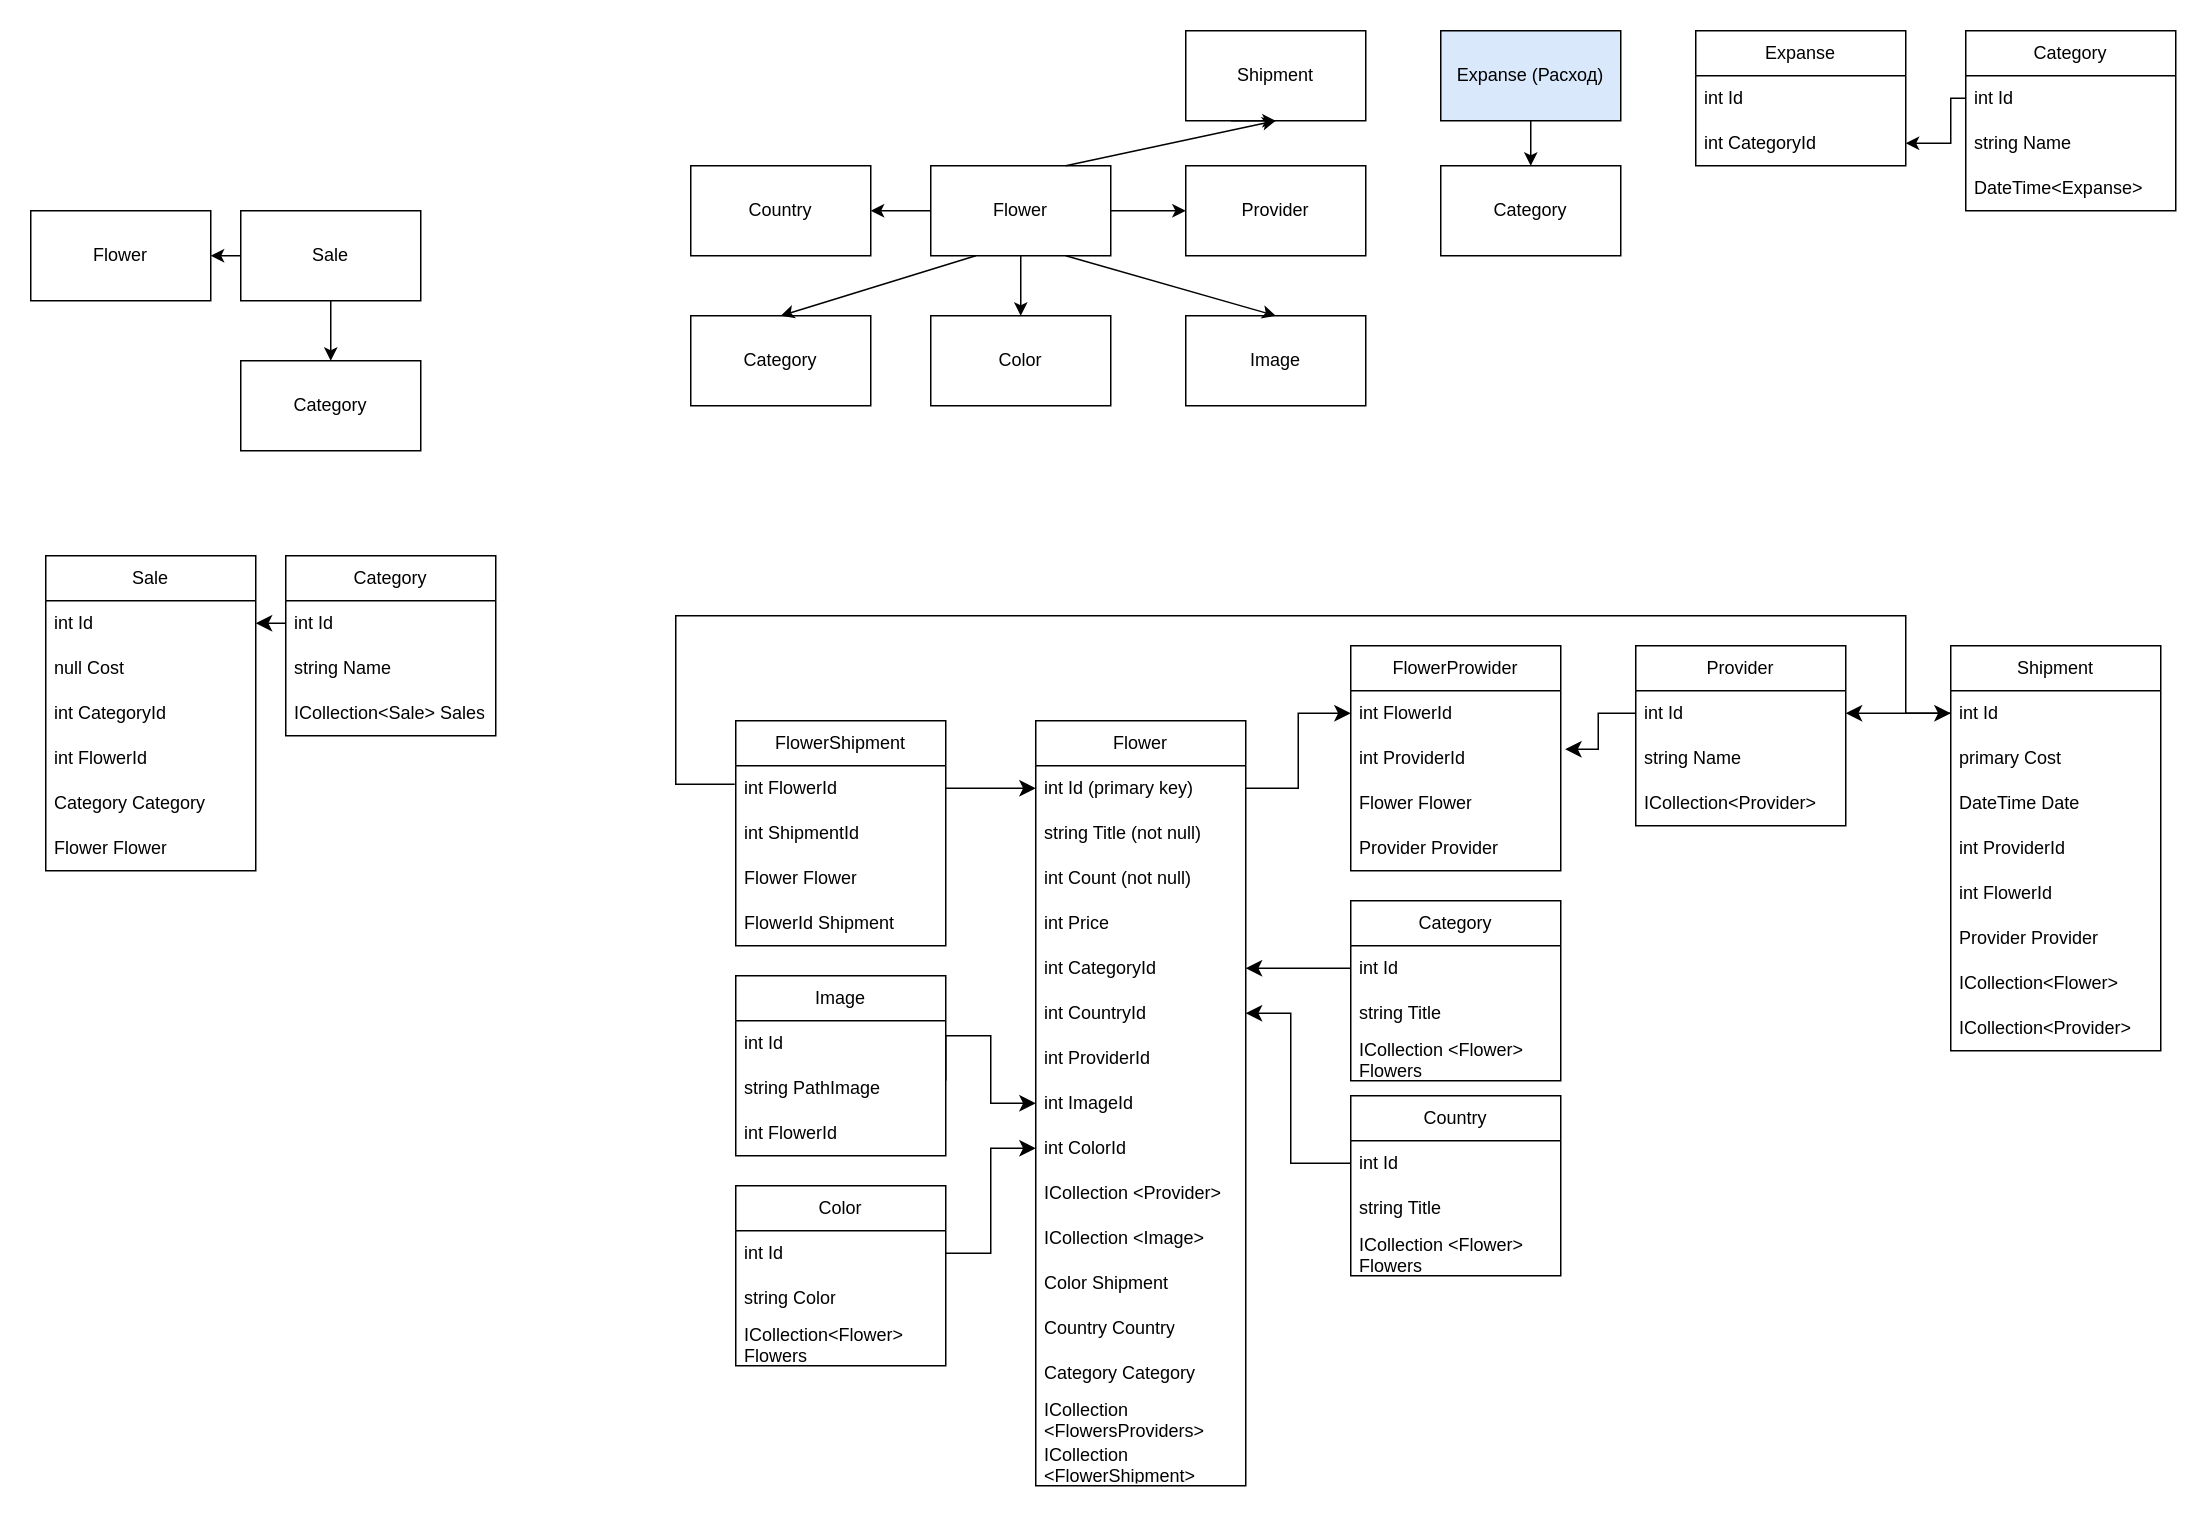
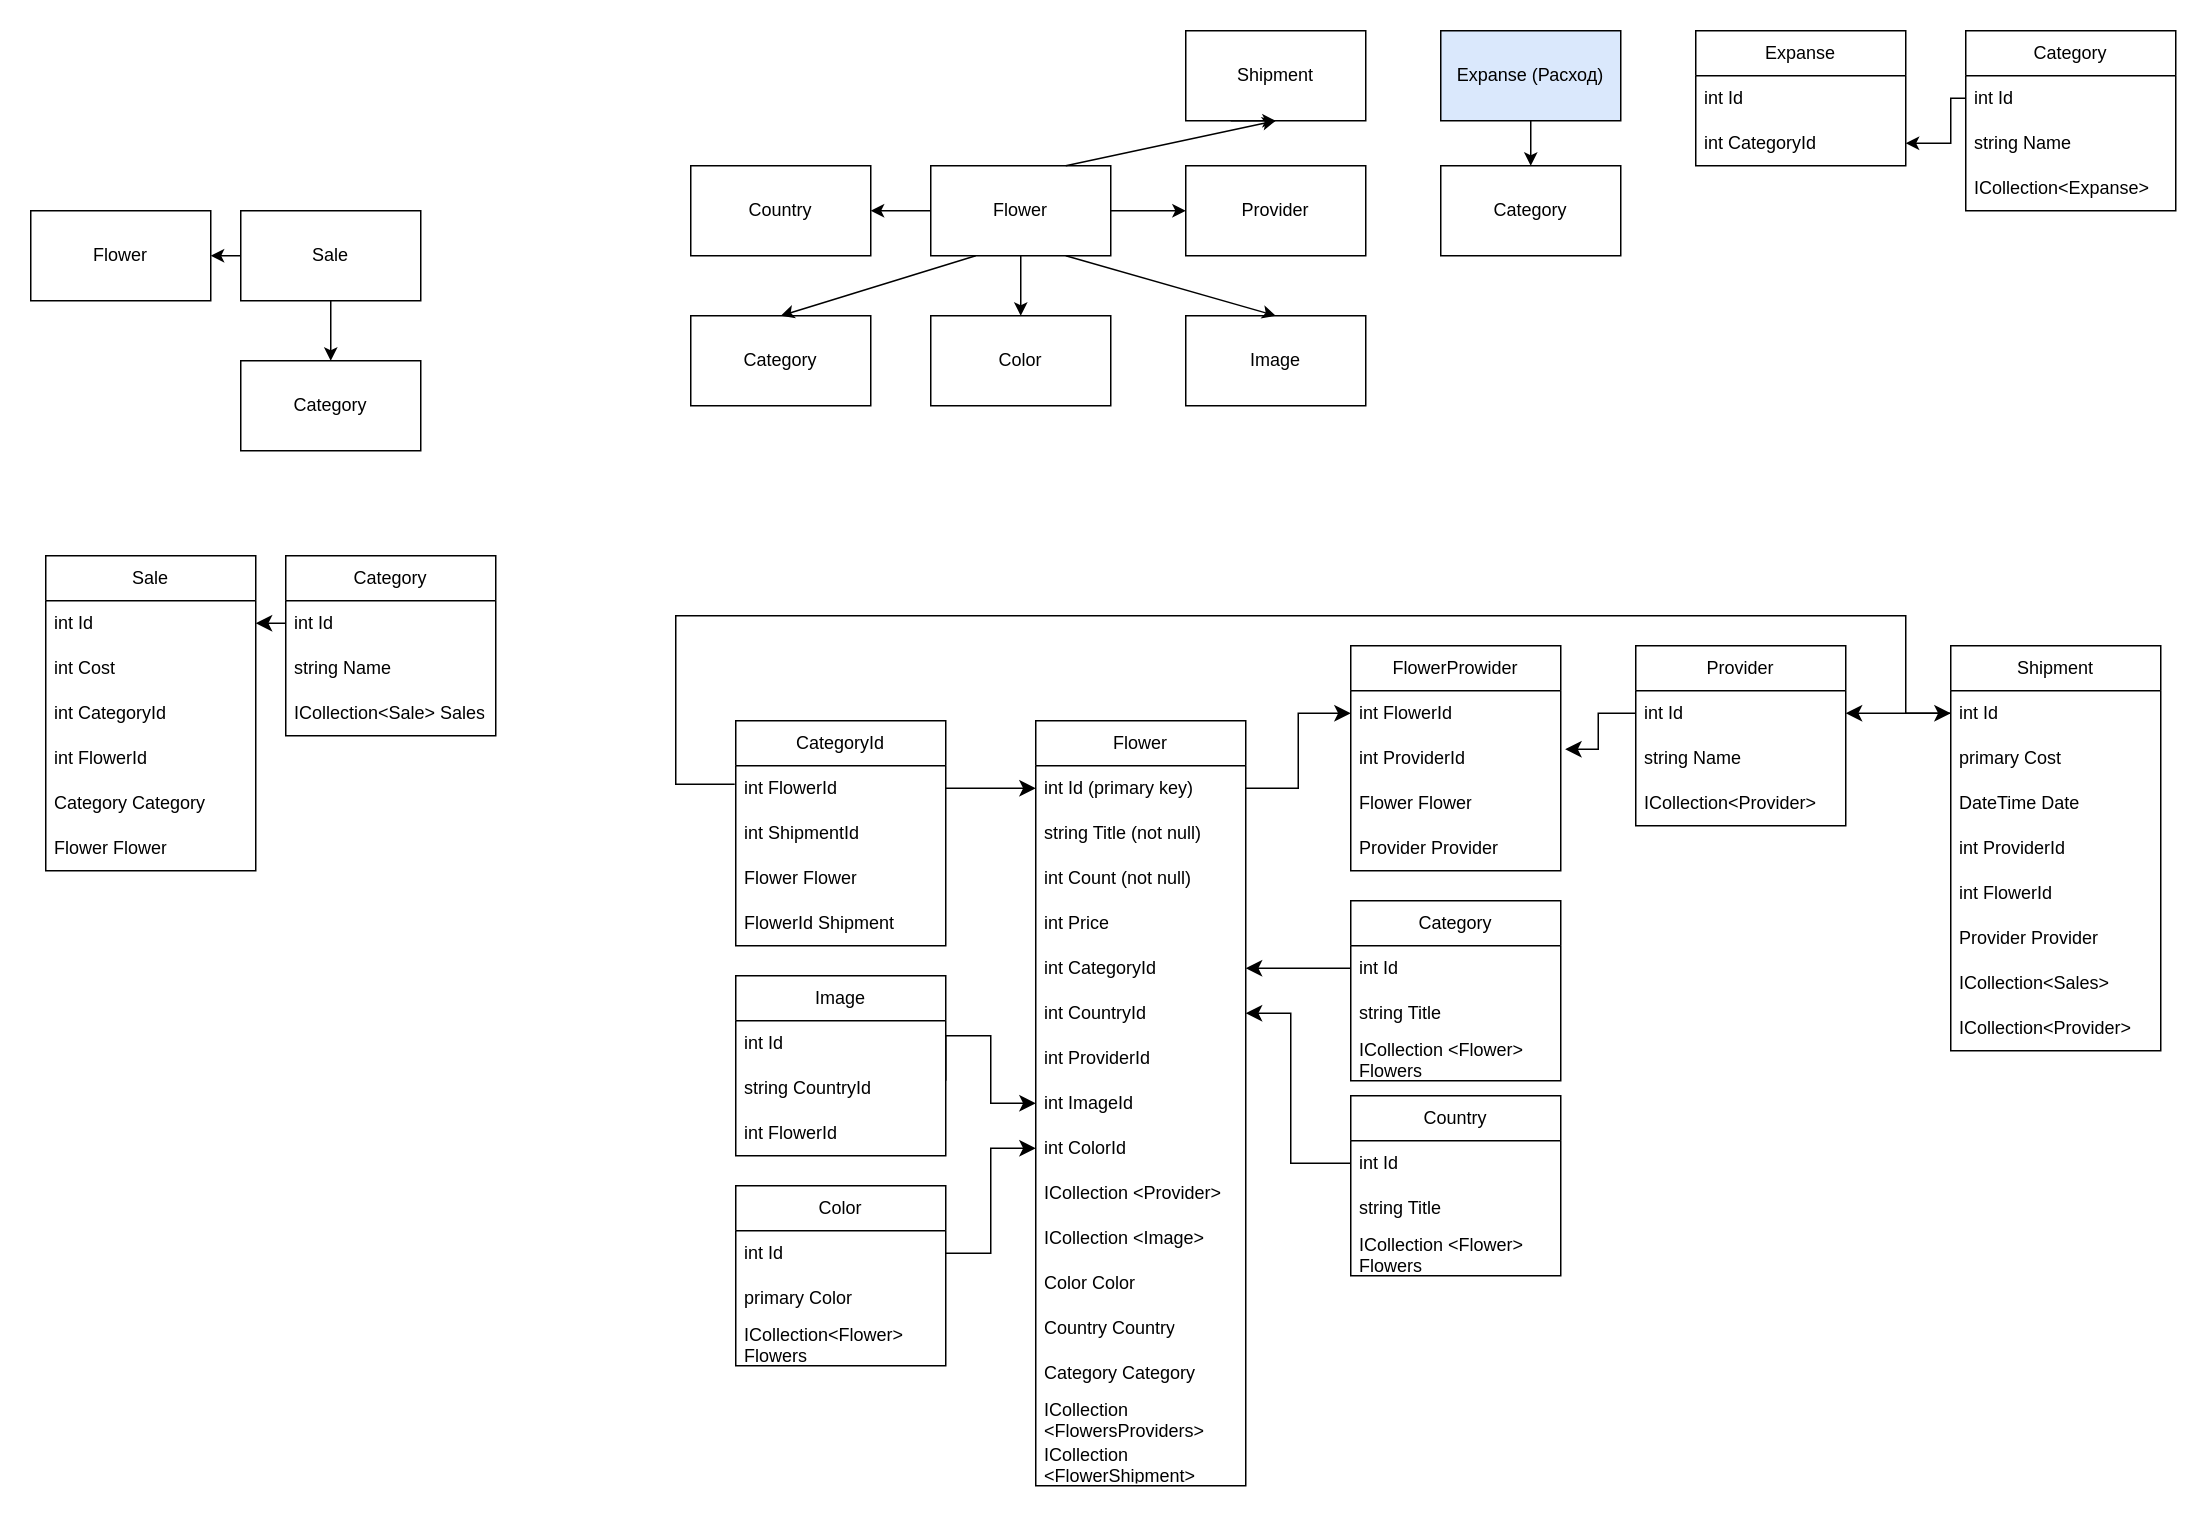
node "DateTime<Expanse>": label "DateTime<Expanse>" -> "ICollection<Expanse>"
node "null Cost": label "null Cost" -> "int Cost"
node "FlowerShipment": label "FlowerShipment" -> "CategoryId"
node "ICollection<Flower>": label "ICollection<Flower>" -> "ICollection<Sales>"
node "string PathImage": label "string PathImage" -> "string CountryId"
node "Color Shipment": label "Color Shipment" -> "Color Color"
node "string Color": label "string Color" -> "primary Color"
